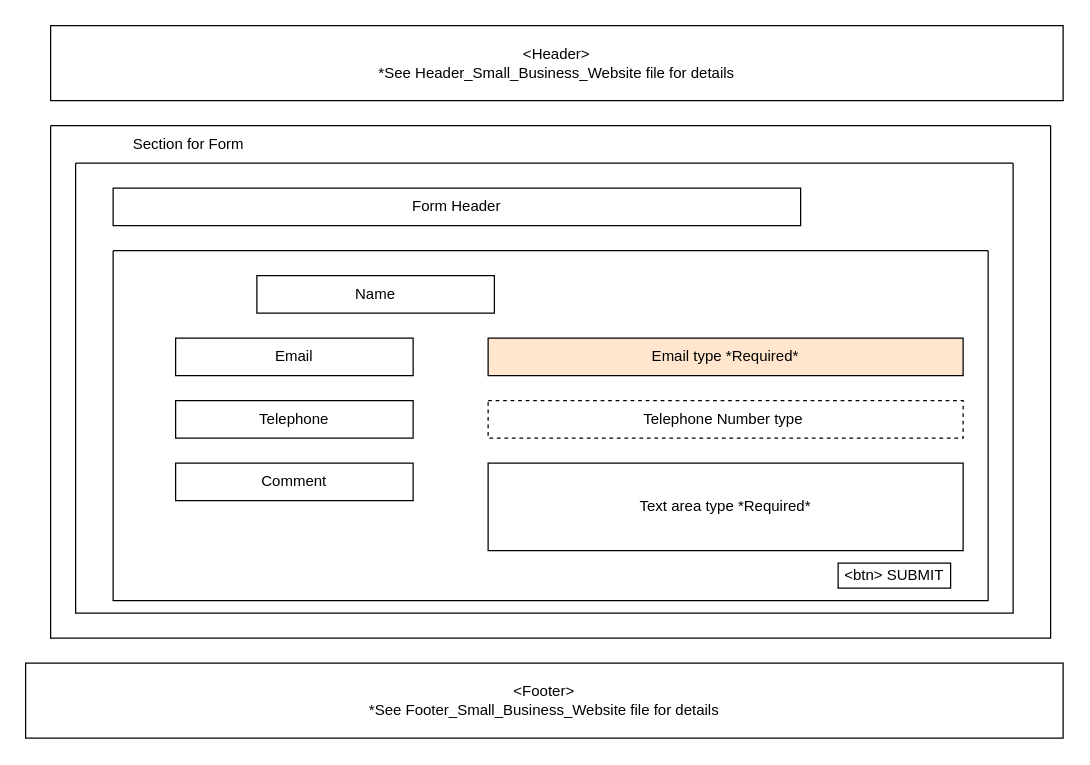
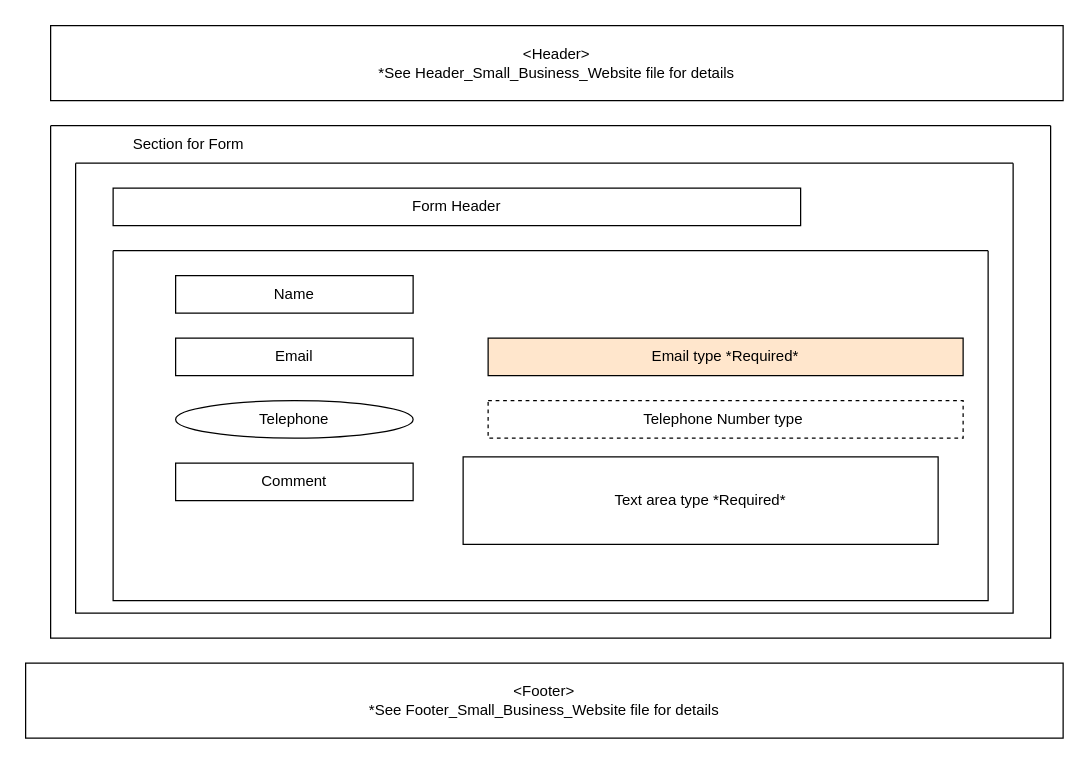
node "Name": moved (376, 294) -> (294, 294)
node "Telephone": shape rectangle -> ellipse
node "Text area type *Required*": moved (726, 507) -> (701, 501)
node "<btn> SUBMIT": removed
